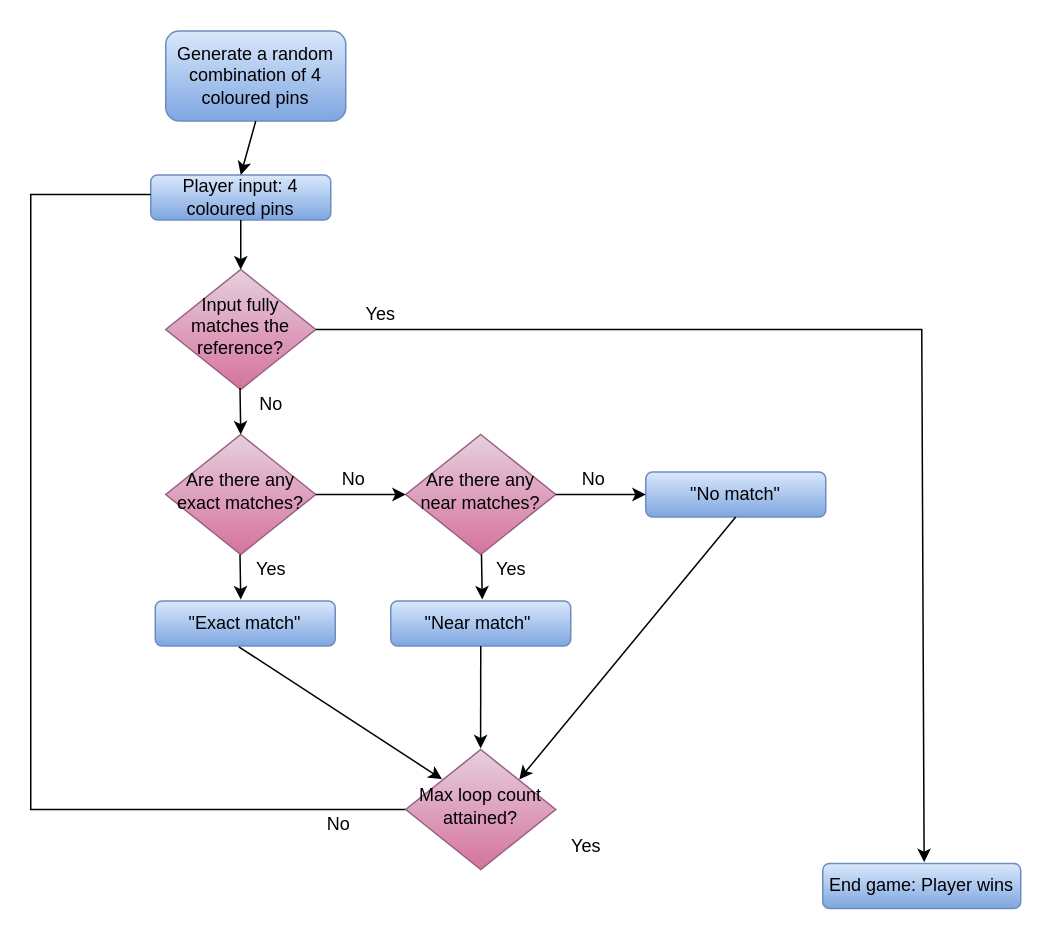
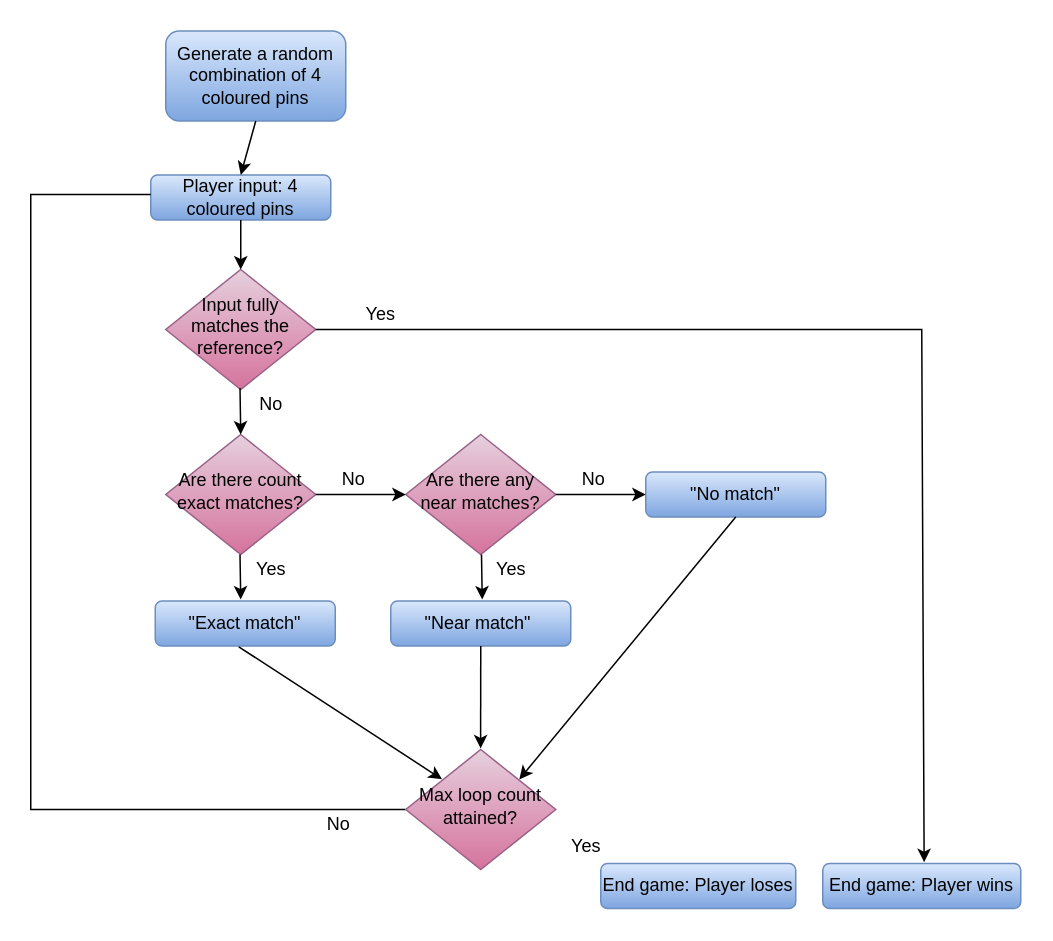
node "Are there any exact matches?": label "Are there any exact matches?" -> "Are there count exact matches?"
node "End game: Player loses": added
